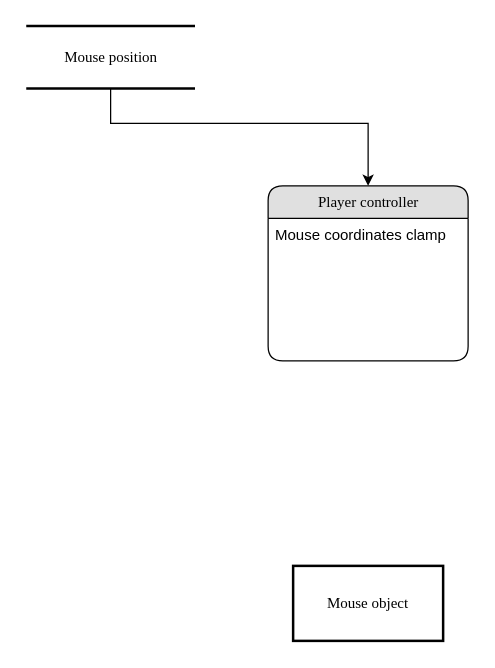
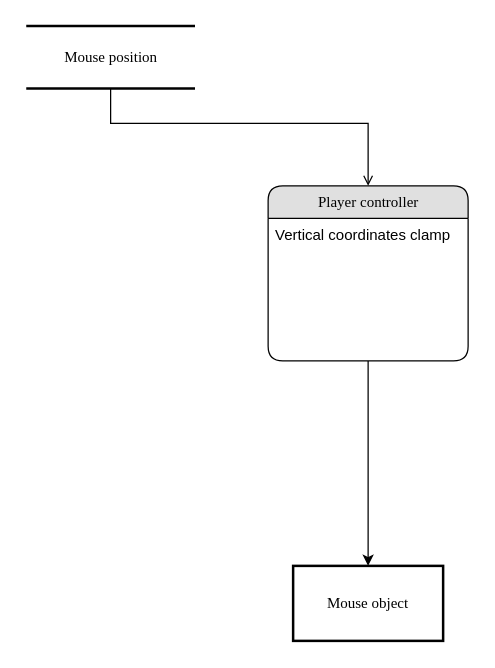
edge "Mouse position" -> "Player controller": arrowhead classic -> open
node "Mouse coordinates clamp": label "Mouse coordinates clamp" -> "Vertical coordinates clamp"
edge "Player controller" -> "Mouse object": added
